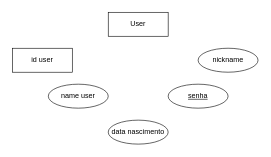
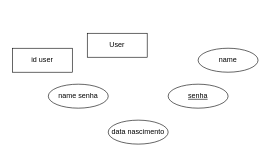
node "User": moved (138, 24) -> (117, 45)
node "nickname": label "nickname" -> "name"
node "name user": label "name user" -> "name senha"
